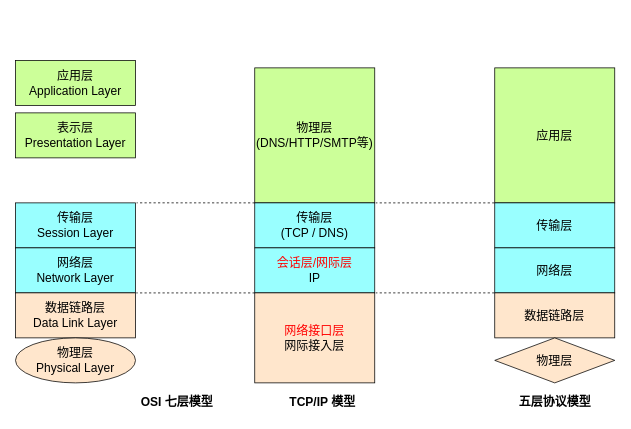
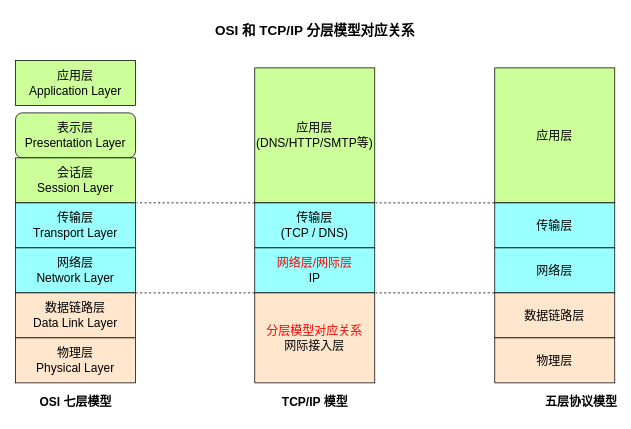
node "OSI 和 TCP/IP 分层模型对应关系": added
node "表示层 Presentation Layer": shape rectangle -> rounded rectangle
node "物理层 (DNS/HTTP/SMTP等)": label "物理层 (DNS/HTTP/SMTP等)" -> "应用层 (DNS/HTTP/SMTP等)"
node "会话层 Session Layer": added
node "传输层 Session Layer": label "传输层 Session Layer" -> "传输层 Transport Layer"
node "会话层/网际层 IP": label "会话层/网际层 IP" -> "网络层/网际层 IP"
node "网络接口层 网际接入层": label "网络接口层 网际接入层" -> "分层模型对应关系 网际接入层"
node "物理层 Physical Layer": shape ellipse -> rectangle
node "物理层": shape diamond -> rectangle
node "OSI 七层模型": moved (177, 402) -> (75, 402)
node "TCP/IP 模型": moved (322, 402) -> (315, 402)
node "五层协议模型": moved (555, 402) -> (581, 402)
